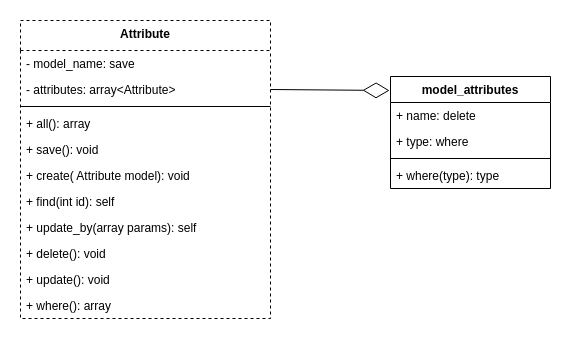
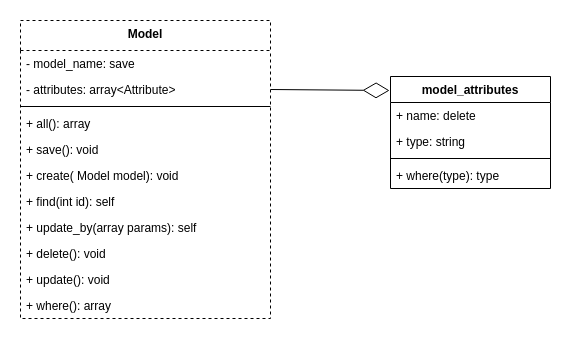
node "Attribute": label "Attribute" -> "Model"
node "+ type: where": label "+ type: where" -> "+ type: string"
node "+ create( Attribute model): void": label "+ create( Attribute model): void" -> "+ create( Model model): void"
